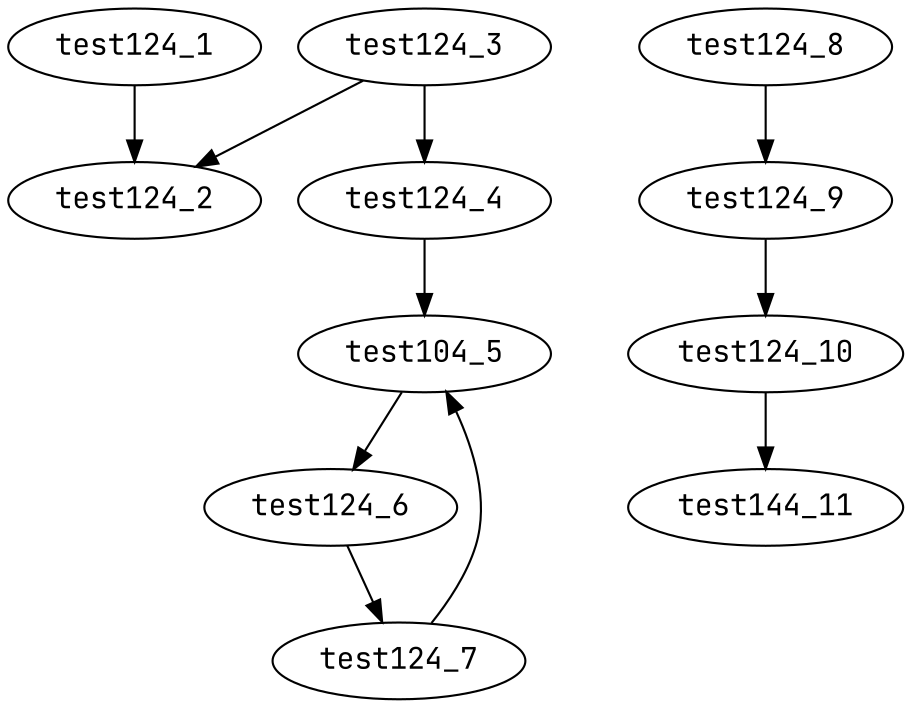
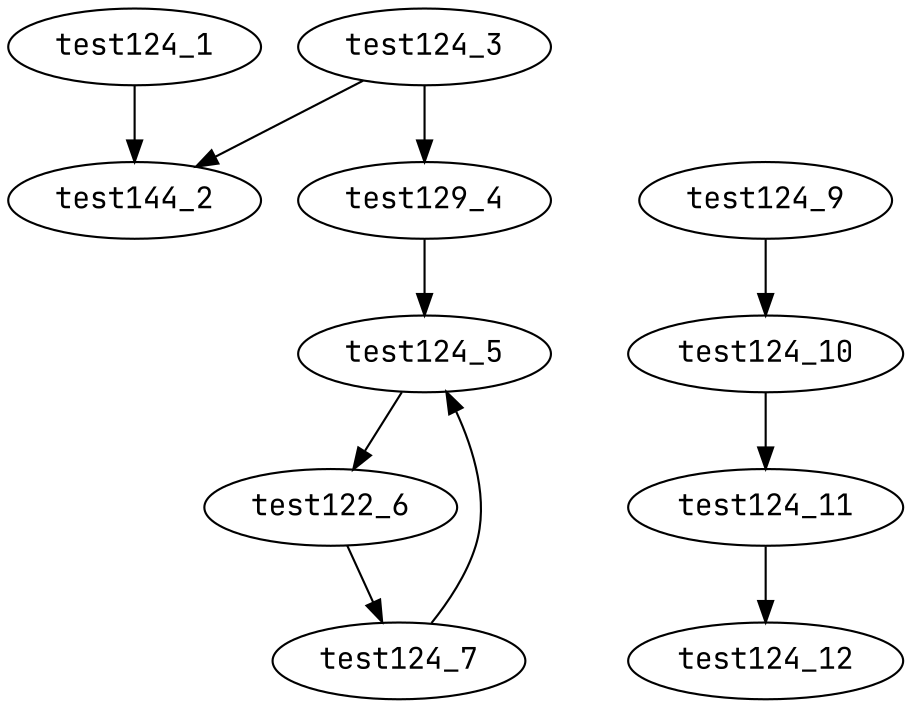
node "test124_8": removed
node "test124_2": label "test124_2" -> "test144_2"
node "test124_4": label "test124_4" -> "test129_4"
node "test104_5": label "test104_5" -> "test124_5"
node "test124_6": label "test124_6" -> "test122_6"
node "test144_11": label "test144_11" -> "test124_11"
node "test124_12": added
